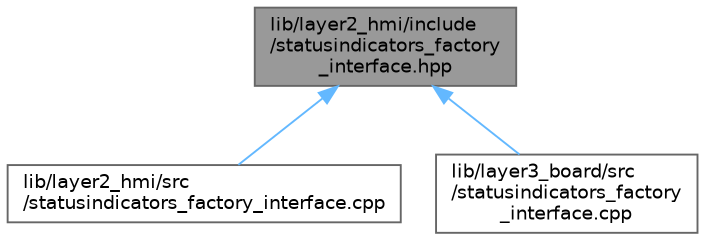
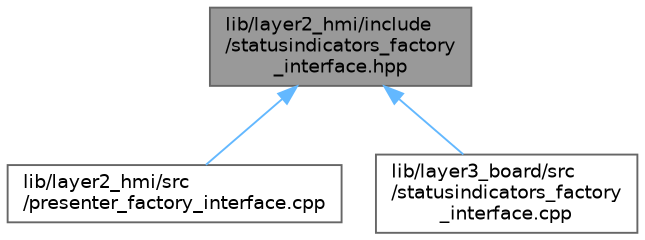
node "lib/layer2_hmi/src /statusindicators_factory_interface.cpp": label "lib/layer2_hmi/src /statusindicators_factory_interface.cpp" -> "lib/layer2_hmi/src /presenter_factory_interface.cpp"
